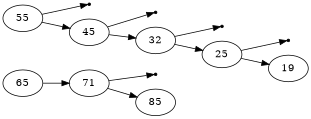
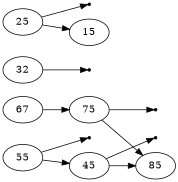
edge "45" -> "32": now "45" -> "85"
edge "32" -> "25": removed
node "19": label "19" -> "15"
node "65": label "65" -> "67"
node "71": label "71" -> "75"
